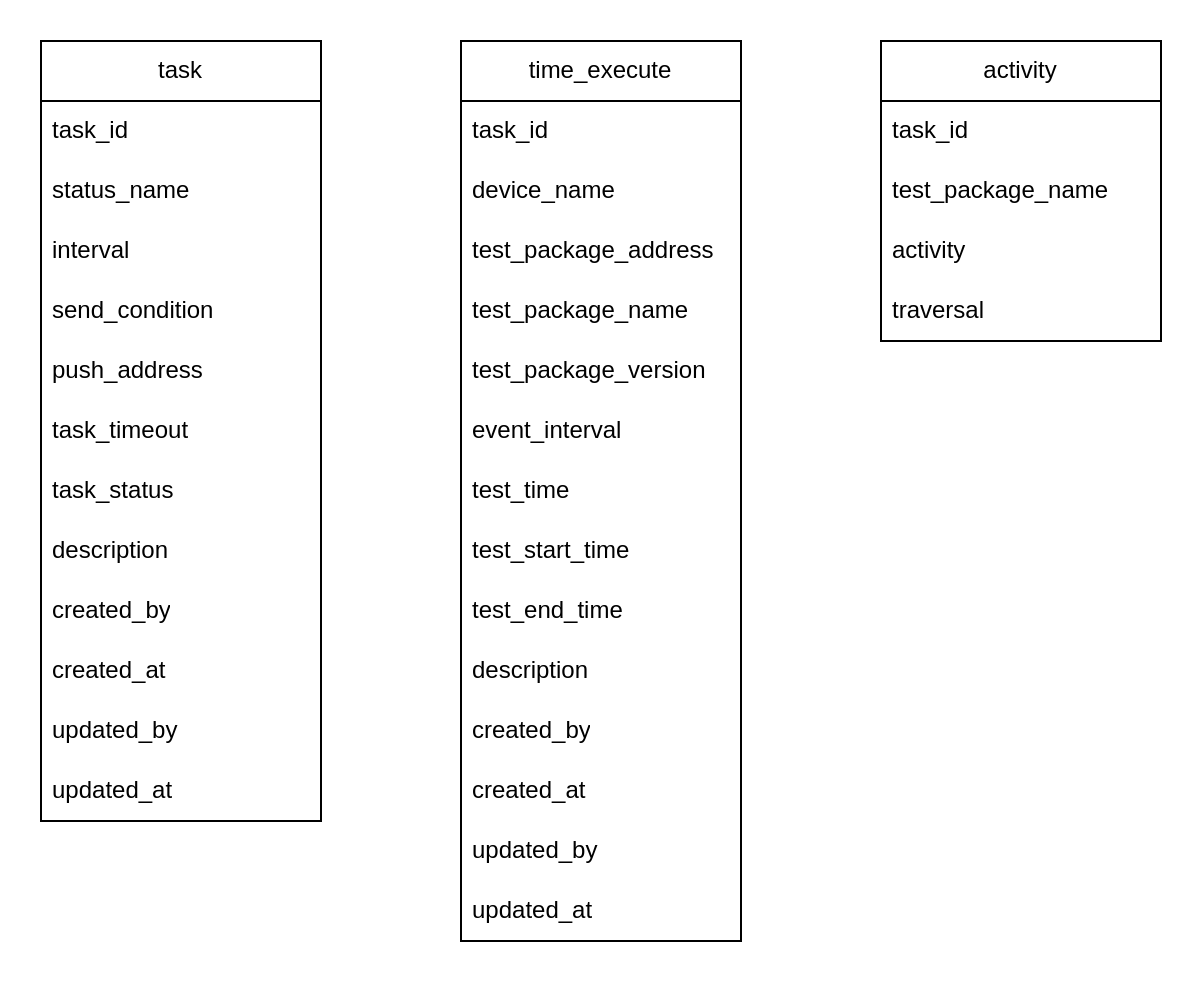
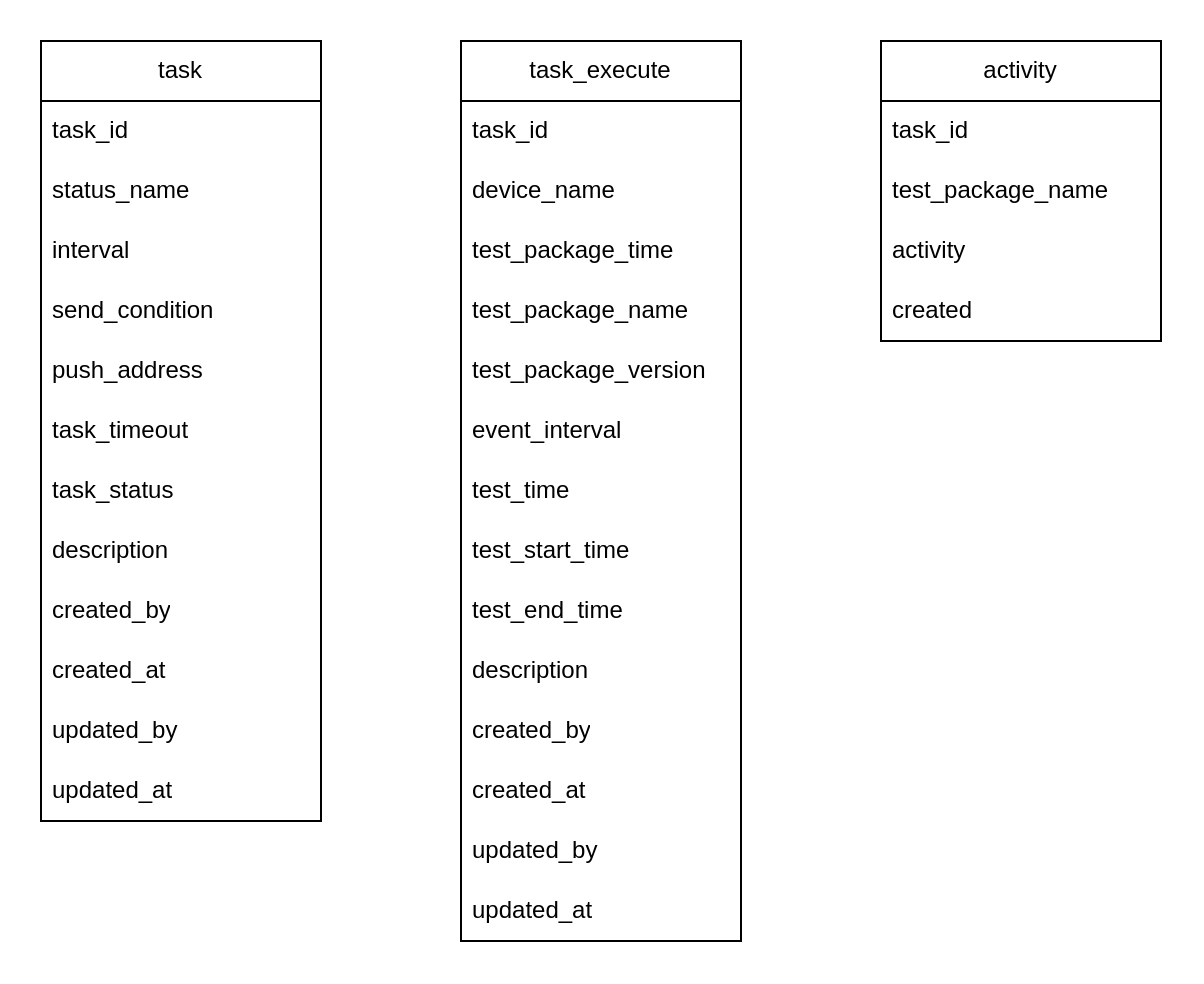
node "time_execute": label "time_execute" -> "task_execute"
node "test_package_address": label "test_package_address" -> "test_package_time"
node "traversal": label "traversal" -> "created"
